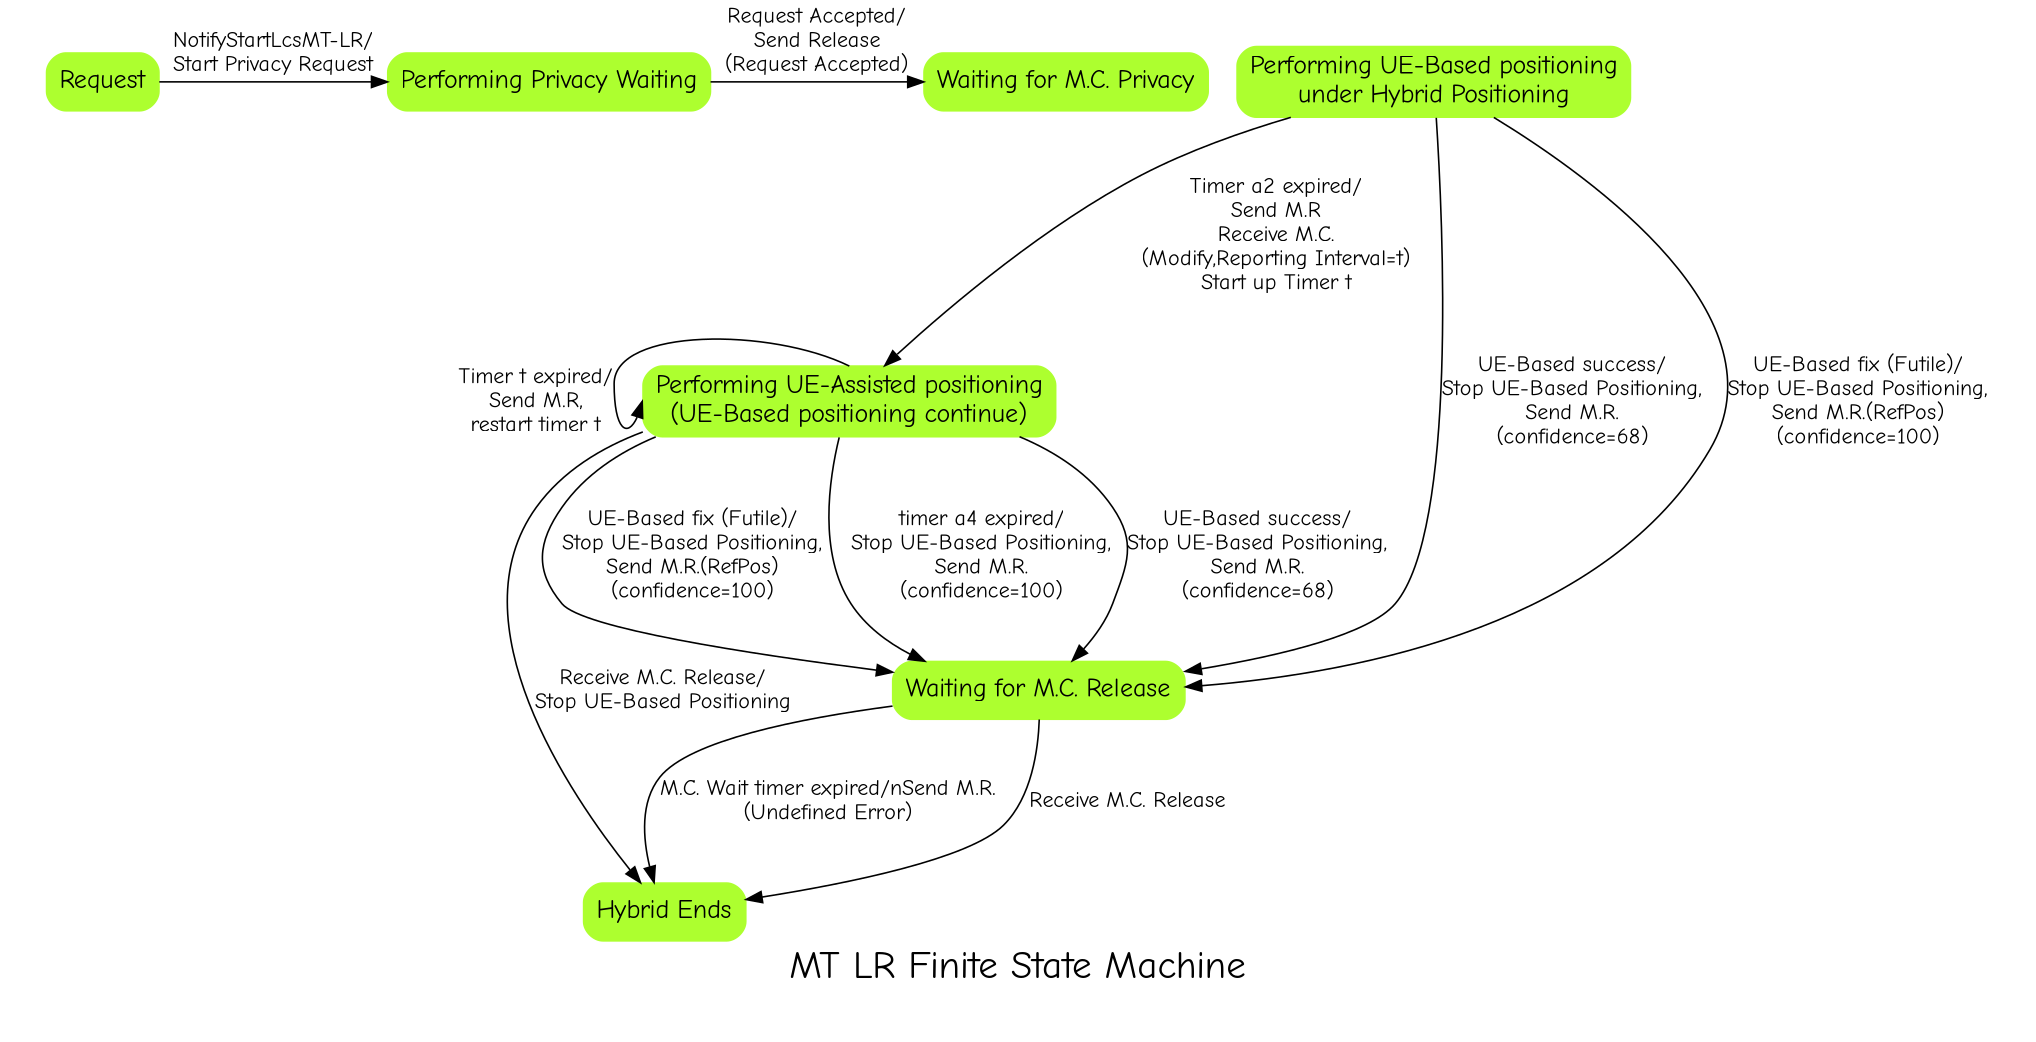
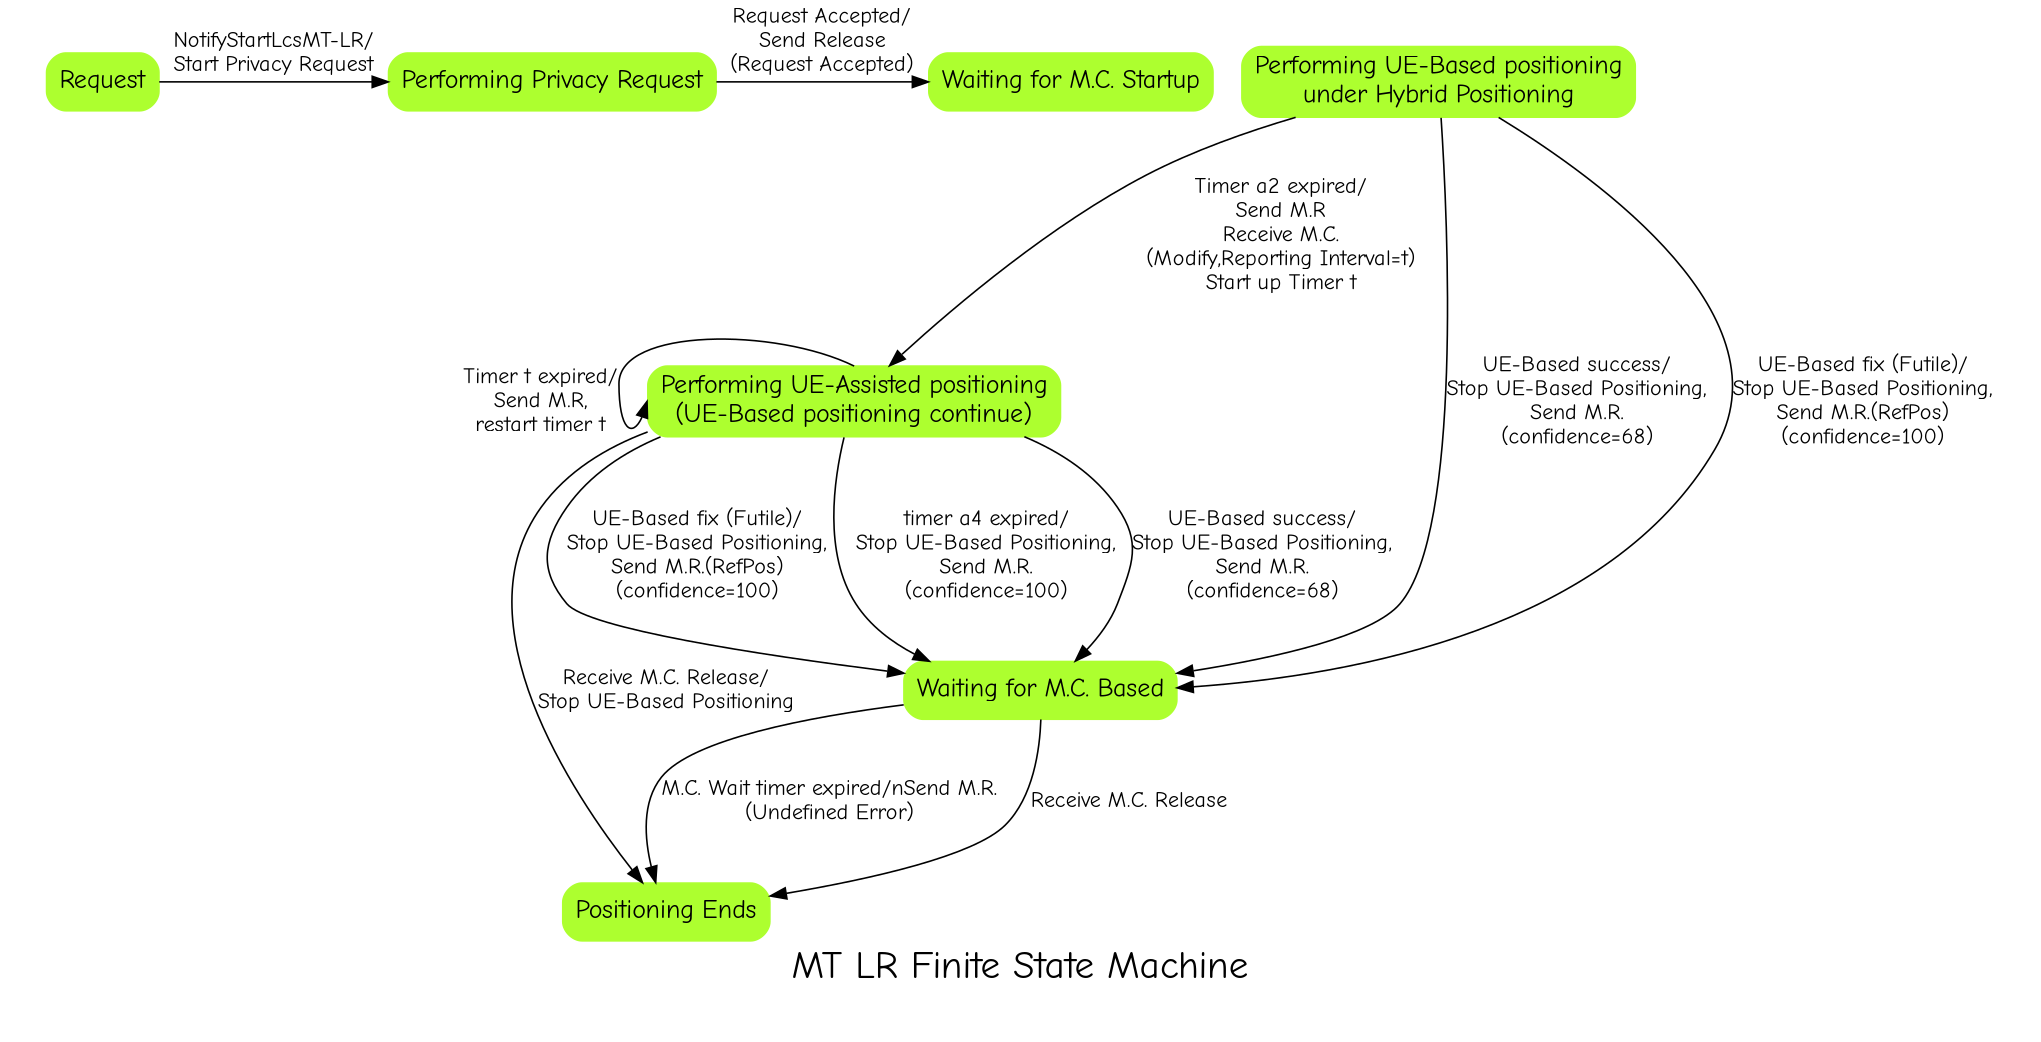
node "Performing Privacy Waiting": label "Performing Privacy Waiting" -> "Performing Privacy Request"
node "Waiting for M.C. Privacy": label "Waiting for M.C. Privacy" -> "Waiting for M.C. Startup"
node "Waiting for M.C. Release": label "Waiting for M.C. Release" -> "Waiting for M.C. Based"
node "Hybrid Ends": label "Hybrid Ends" -> "Positioning Ends"
